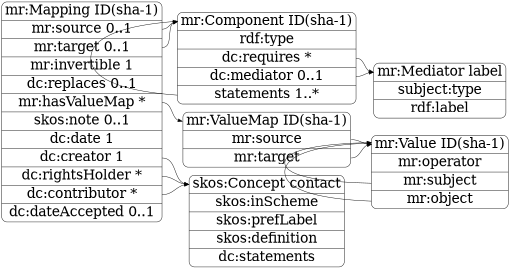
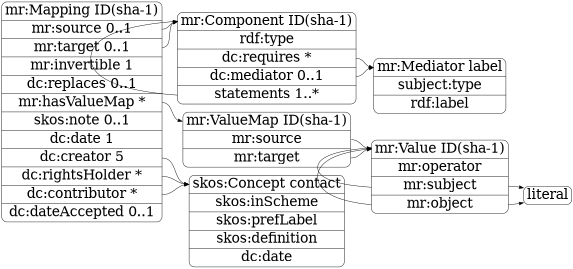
node "mr:Mapping ID(sha-1)": text "dc:creator 1" -> "dc:creator 5"
node "literal": added
node "skos:Concept contact": text "dc:statements" -> "dc:date"
